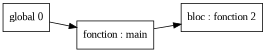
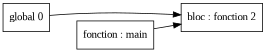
edge "global 0" -> "fonction : main": now "global 0" -> "bloc : fonction 2"
